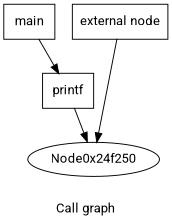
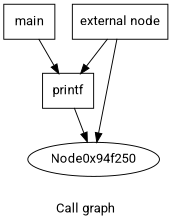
edge "external node" -> "printf": added
node "Node0x24f250": label "Node0x24f250" -> "Node0x94f250"
